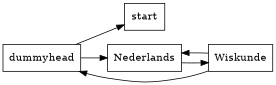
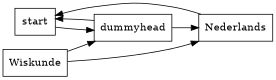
edge "start" -> "dummyhead": added
edge "Nederlands" -> "Wiskunde": now "Nederlands" -> "start"
